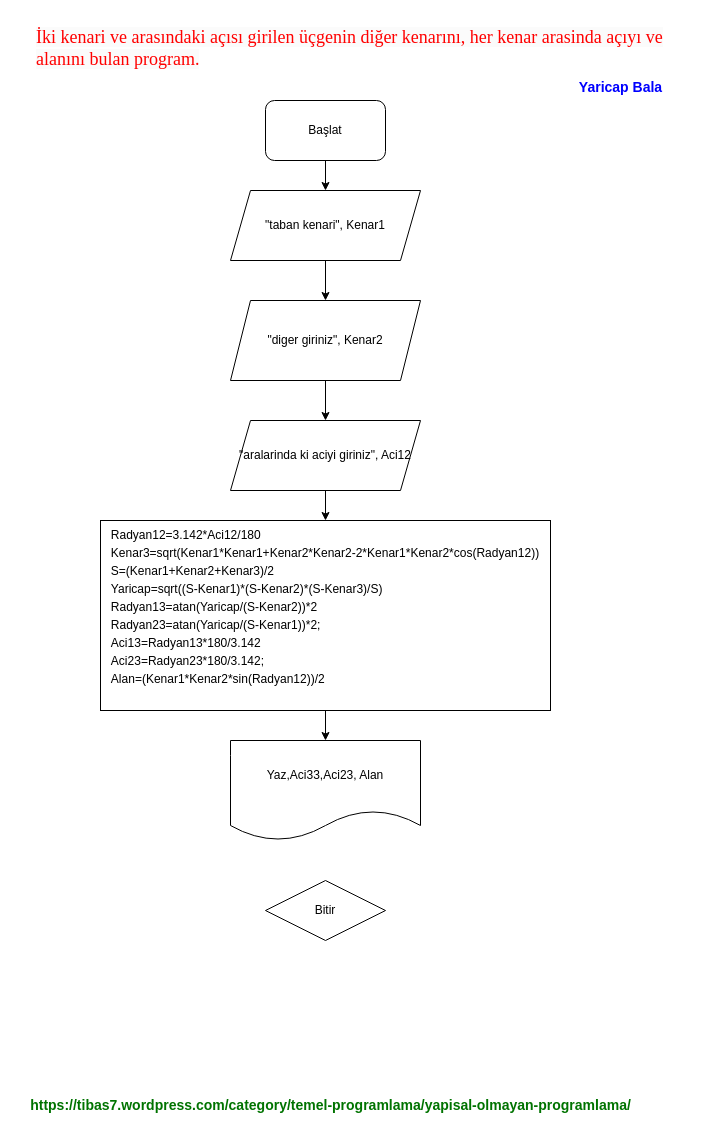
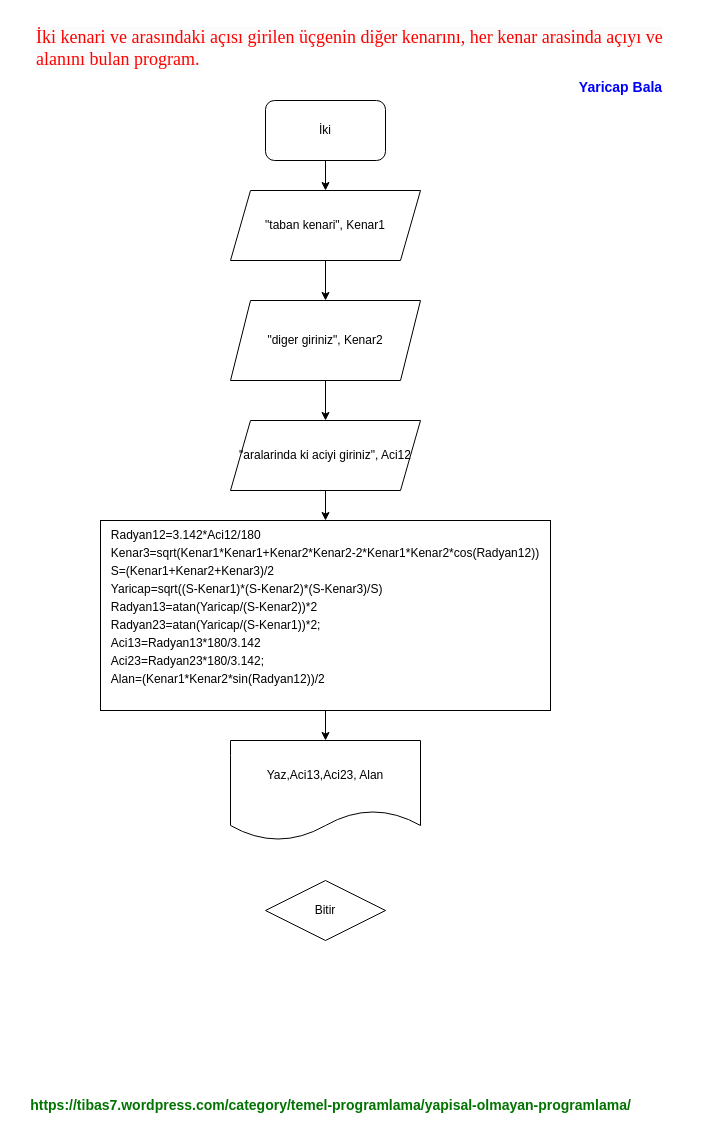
node "Başlat": label "Başlat" -> "İki"
node "Yaz,Aci33,Aci23, Alan": label "Yaz,Aci33,Aci23, Alan" -> "Yaz,Aci13,Aci23, Alan"
